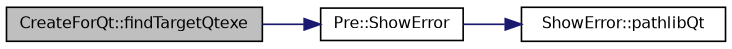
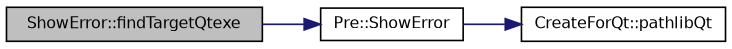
node "CreateForQt::findTargetQtexe": label "CreateForQt::findTargetQtexe" -> "ShowError::findTargetQtexe"
node "ShowError::pathlibQt": label "ShowError::pathlibQt" -> "CreateForQt::pathlibQt"
